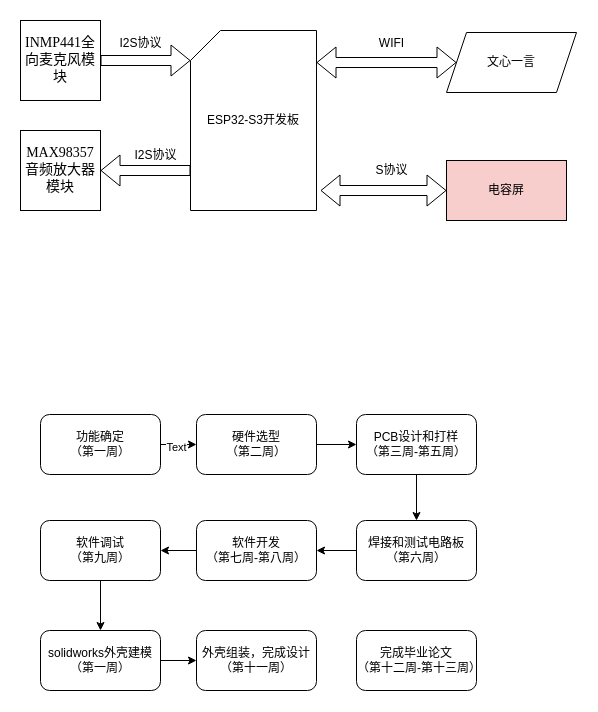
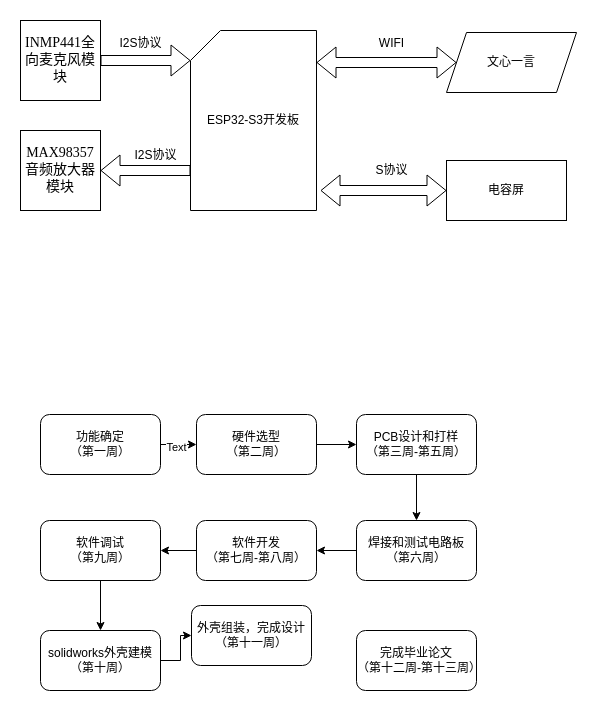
node "电容屏": fillcolor #f8cecc -> #ffffff
node "solidworks外壳建模 （第一周）": label "solidworks外壳建模 （第一周）" -> "solidworks外壳建模 （第十周）"
node "外壳组装，完成设计 （第十一周）": moved (257, 661) -> (252, 636)
